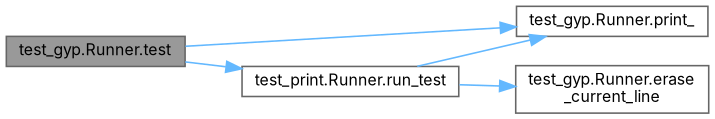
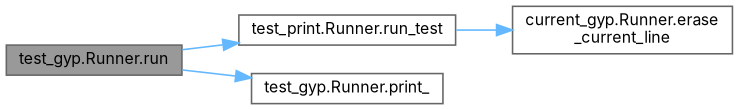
node "test_gyp.Runner.test": label "test_gyp.Runner.test" -> "test_gyp.Runner.run"
edge "test_print.Runner.run_test" -> "test_gyp.Runner.print_": removed
node "test_gyp.Runner.erase _current_line": label "test_gyp.Runner.erase _current_line" -> "current_gyp.Runner.erase _current_line"
